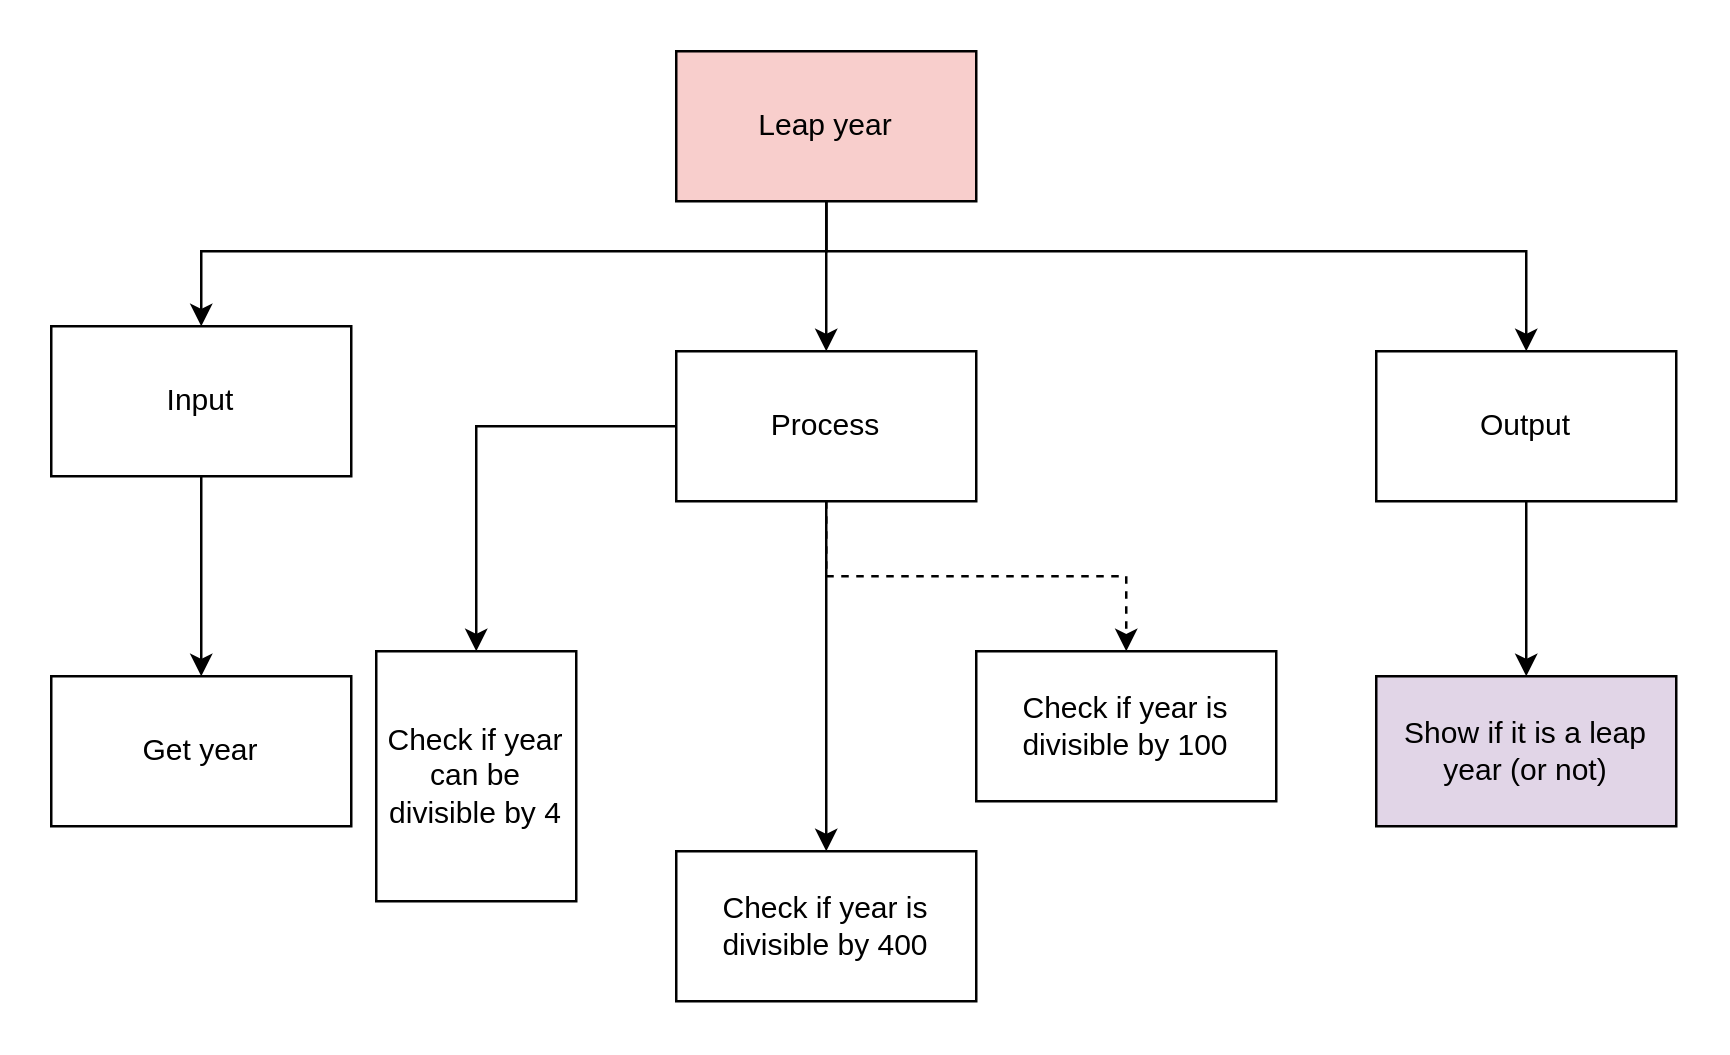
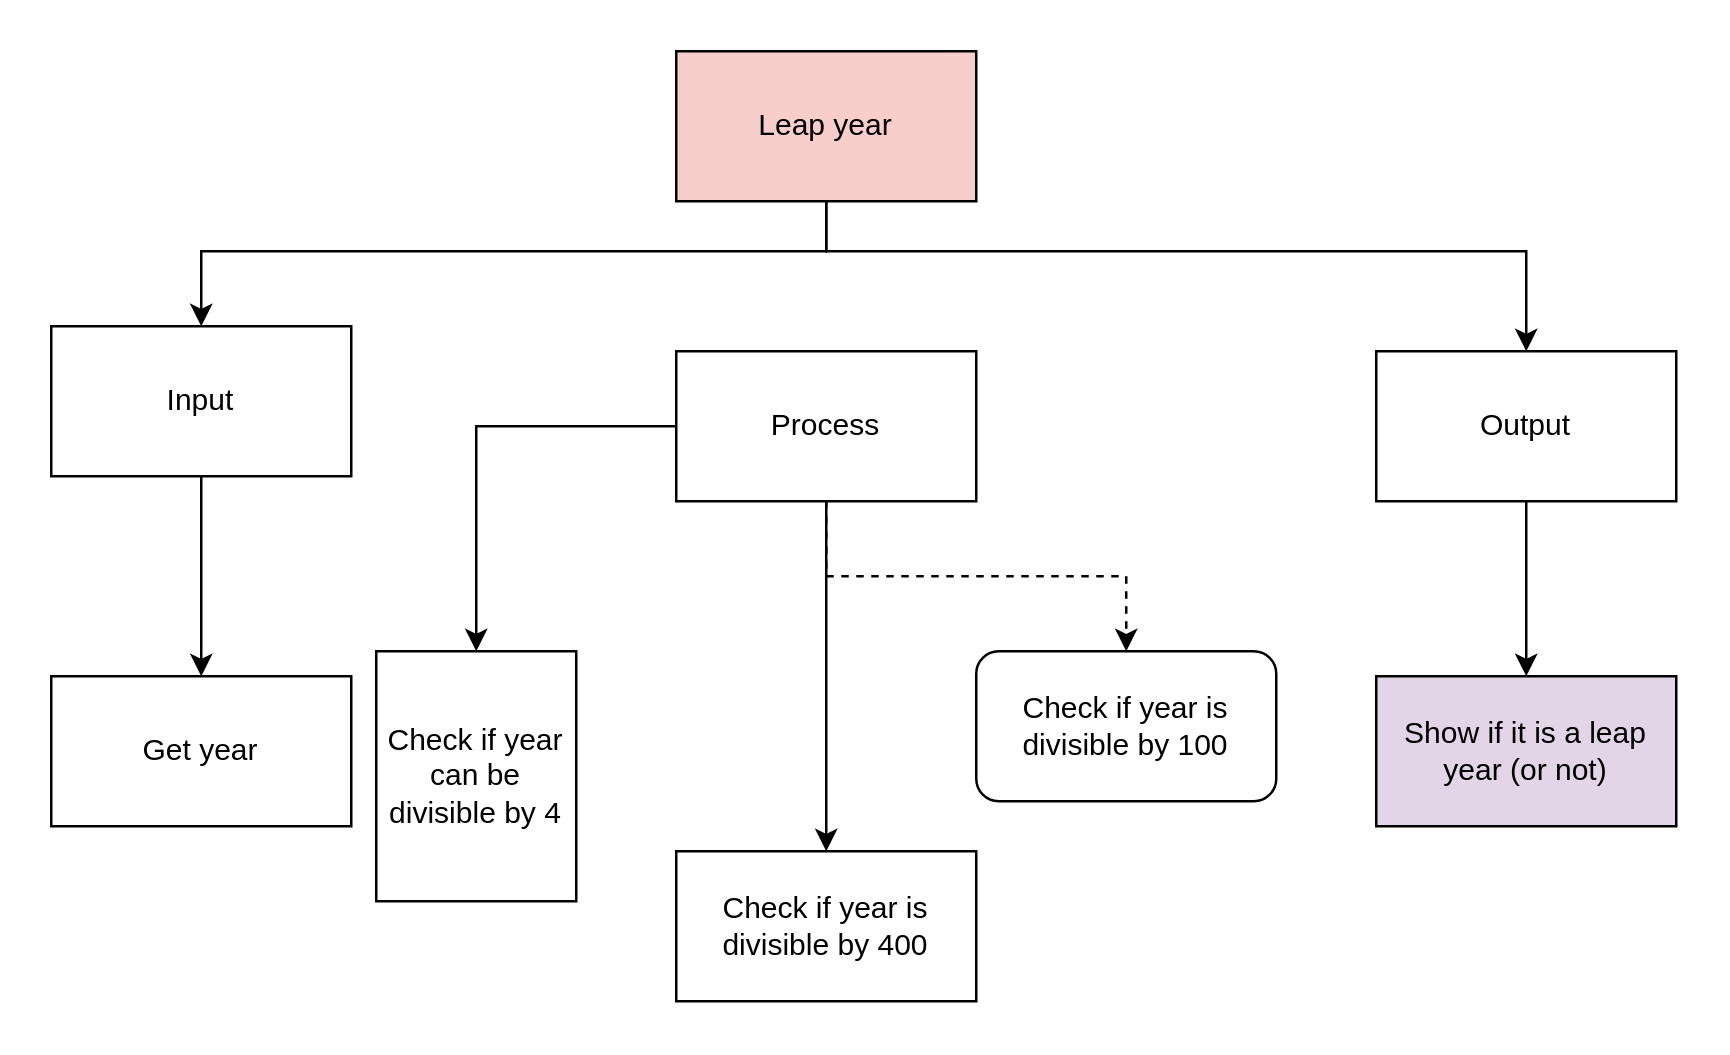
edge "Leap year" -> "Process": removed
node "Check if year is divisible by 100": shape rectangle -> rounded rectangle
